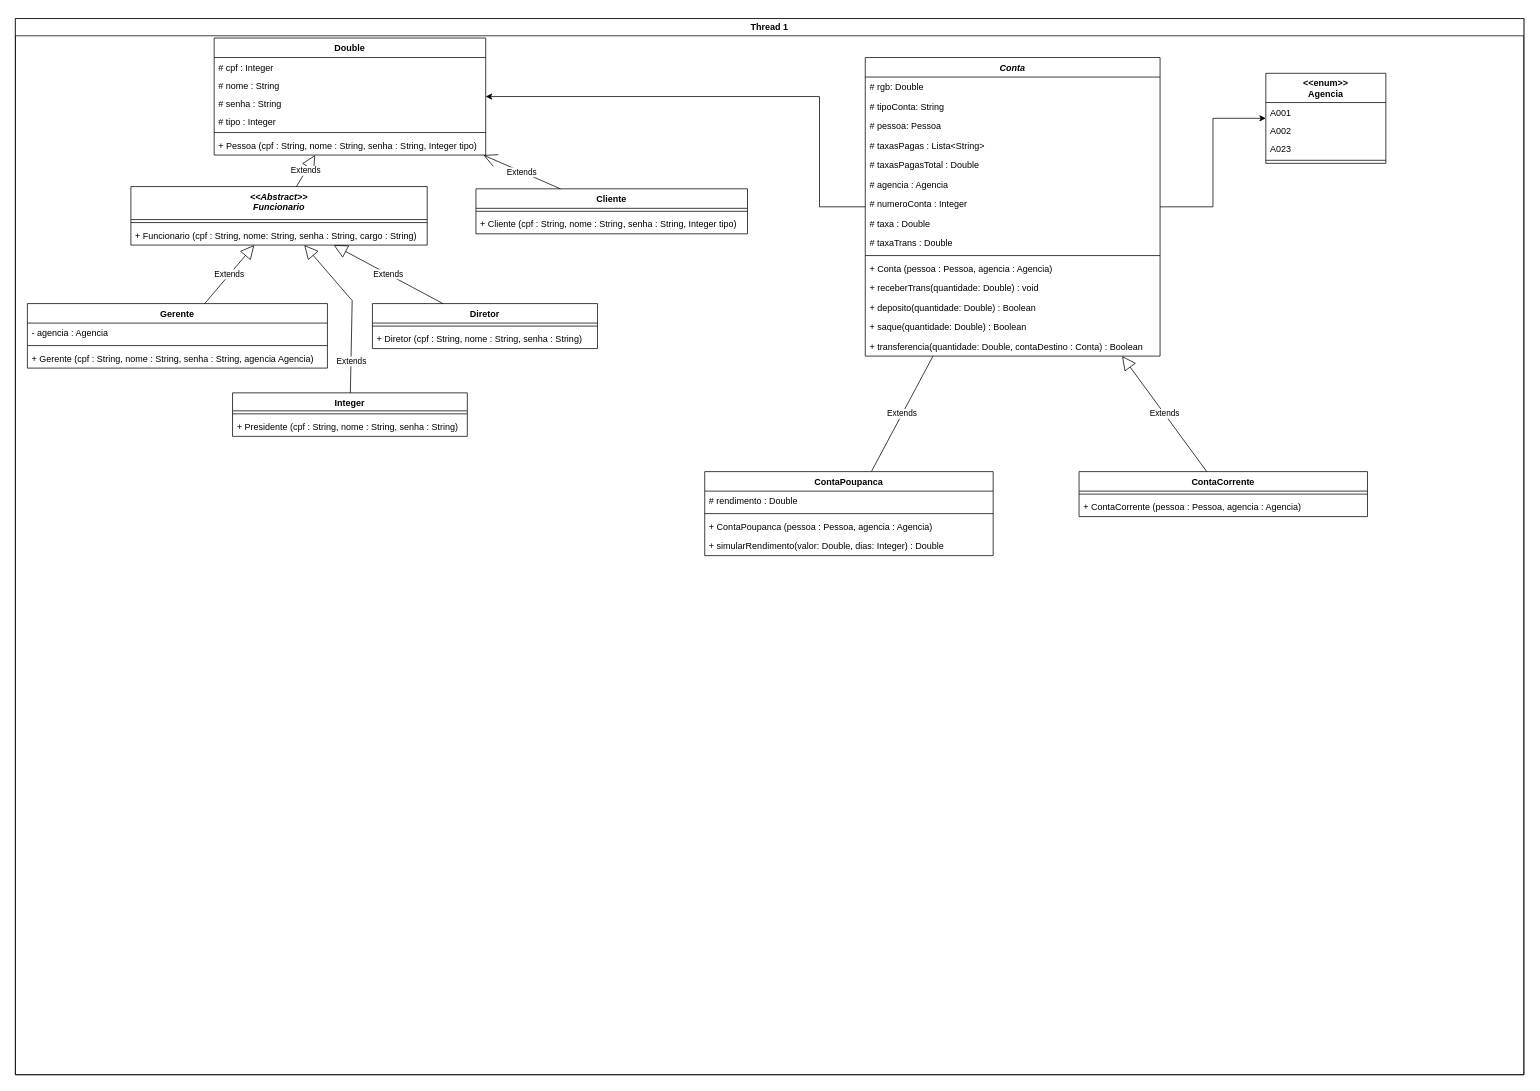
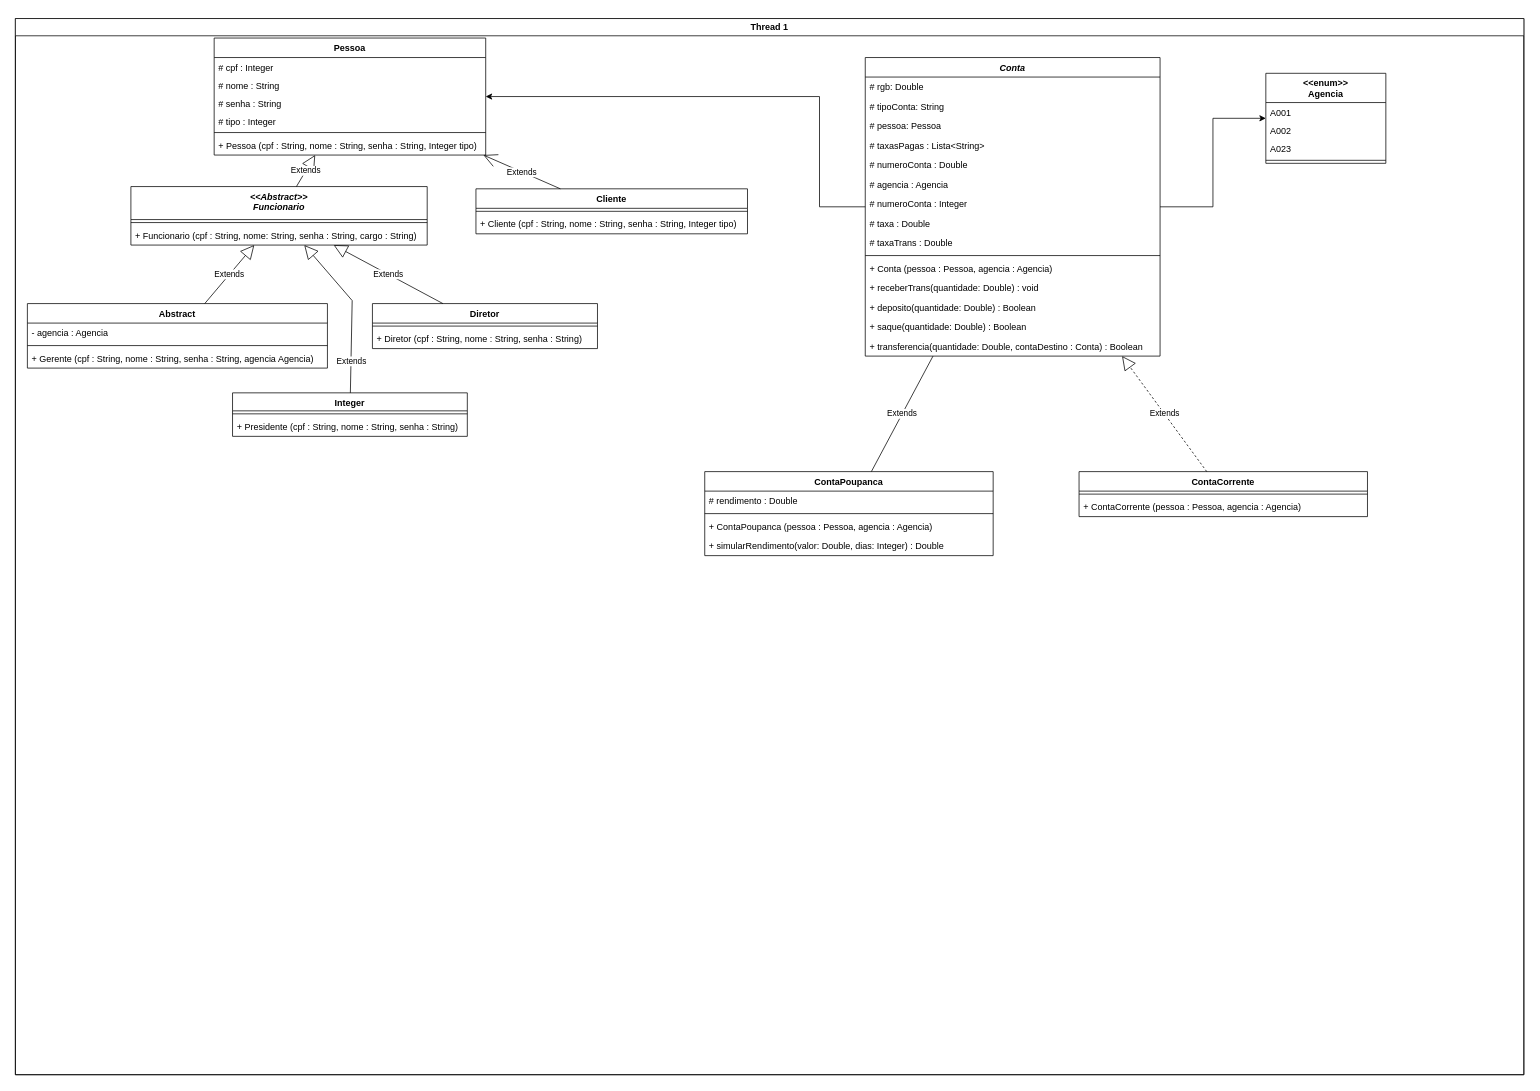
node "Double": label "Double" -> "Pessoa"
node "# taxasPagasTotal : Double": label "# taxasPagasTotal : Double" -> "# numeroConta : Double"
node "Gerente": label "Gerente" -> "Abstract"
edge "ContaCorrente" -> "Conta": style solid -> dashed
